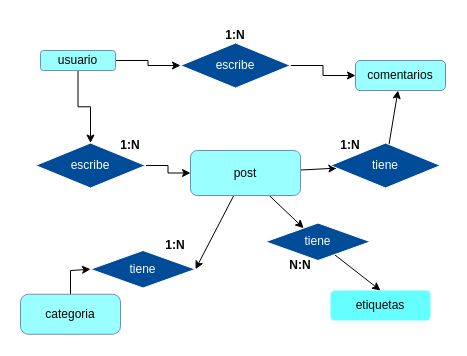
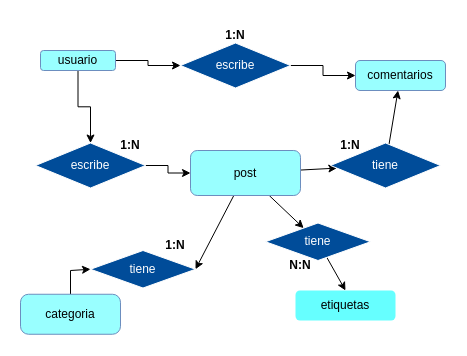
node "etiquetas": moved (381, 306) -> (346, 306)
